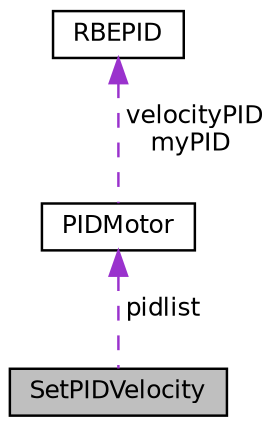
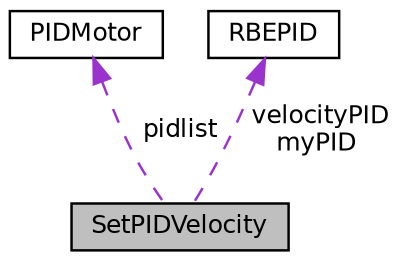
edge "PIDMotor" -> "RBEPID": now "SetPIDVelocity" -> "RBEPID"
